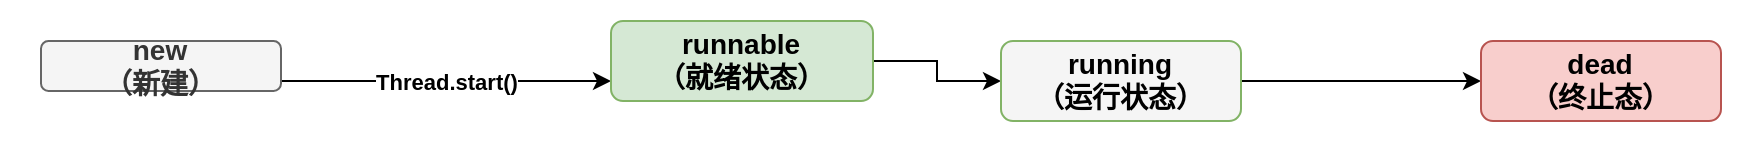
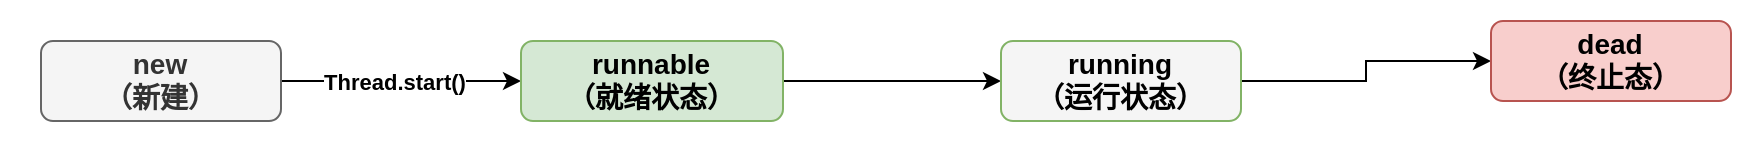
node "runnable（就绪状态）": moved (742, 61) -> (652, 81)
node "new（新建）": size 240x50 -> 240x80
node "dead （终止态）": moved (1601, 81) -> (1611, 61)
